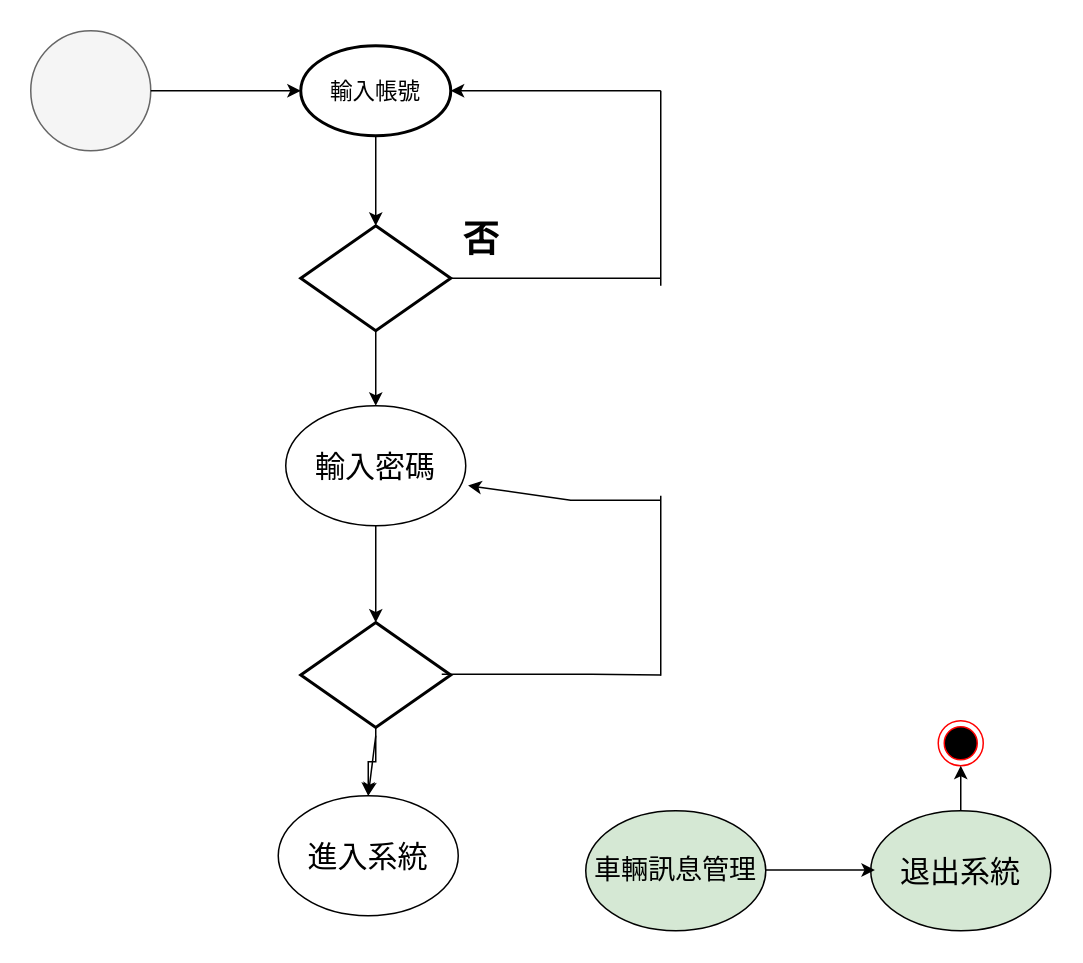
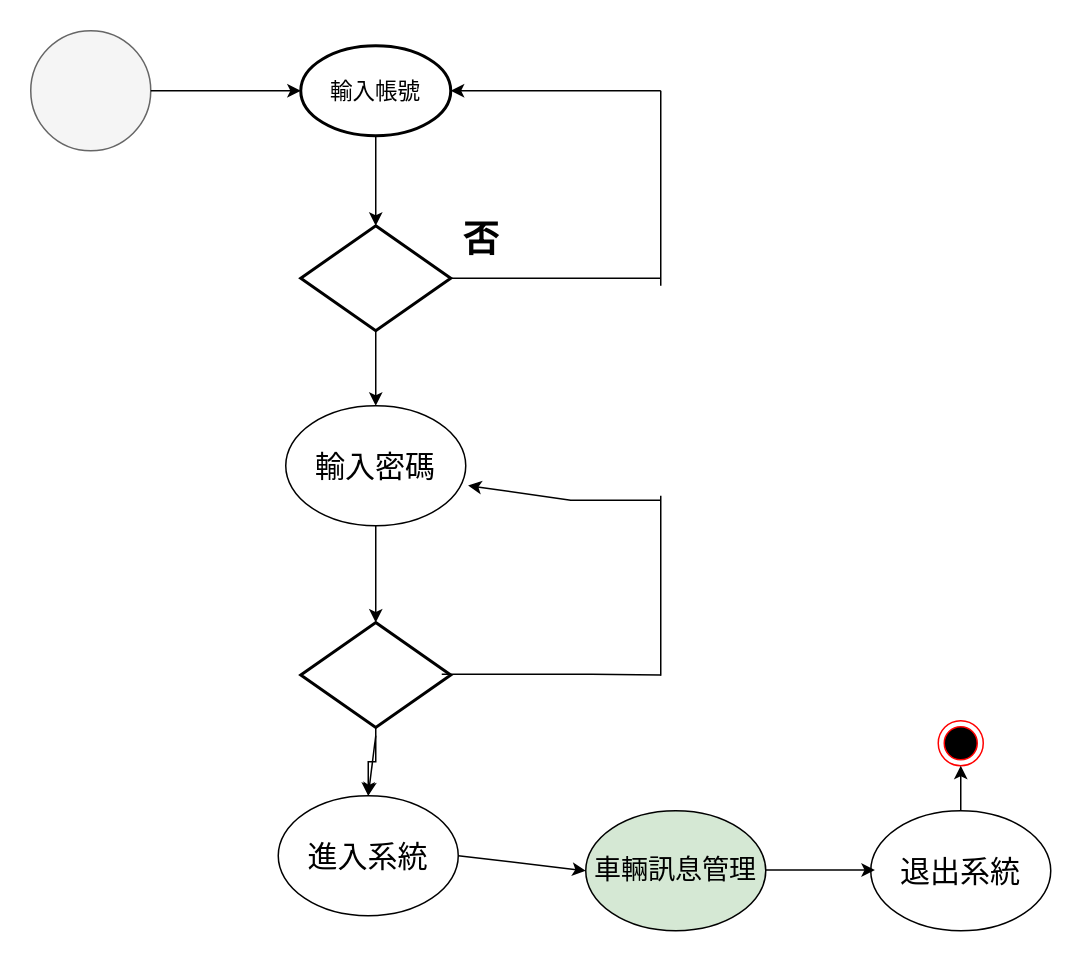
edge "進入系統" -> "車輛訊息管理": added
node "退出系統": fillcolor #d5e8d4 -> #ffffff
